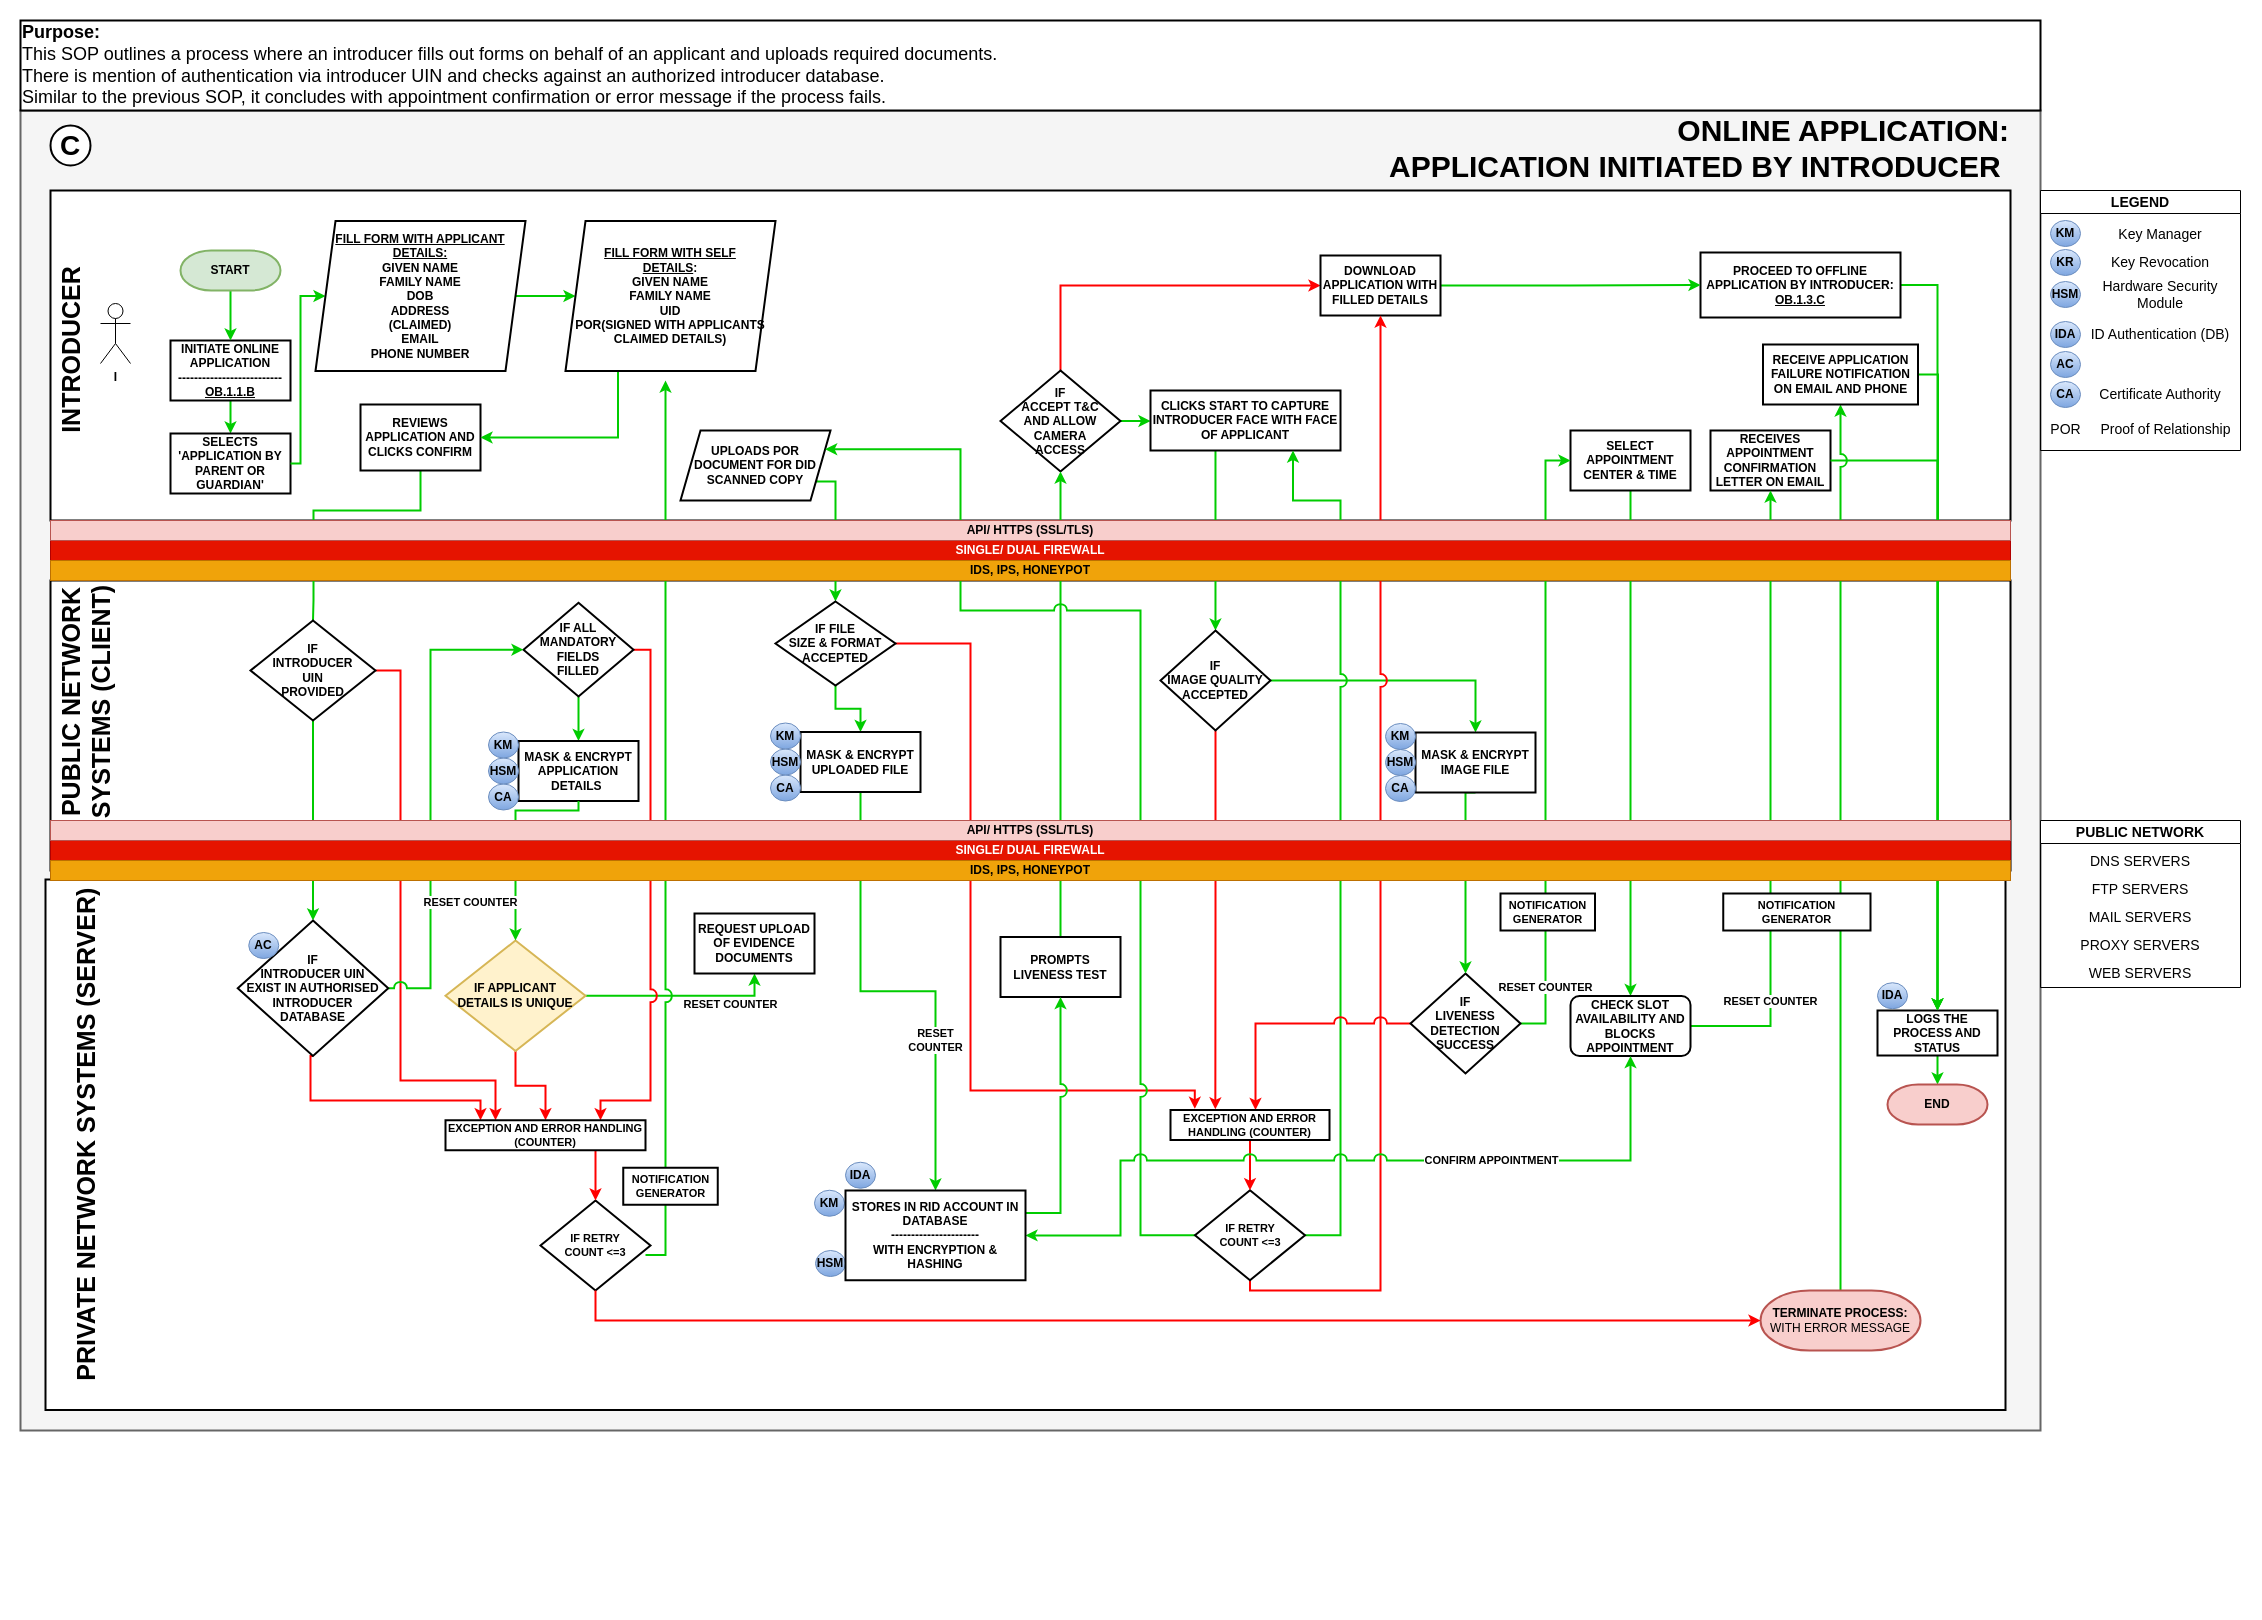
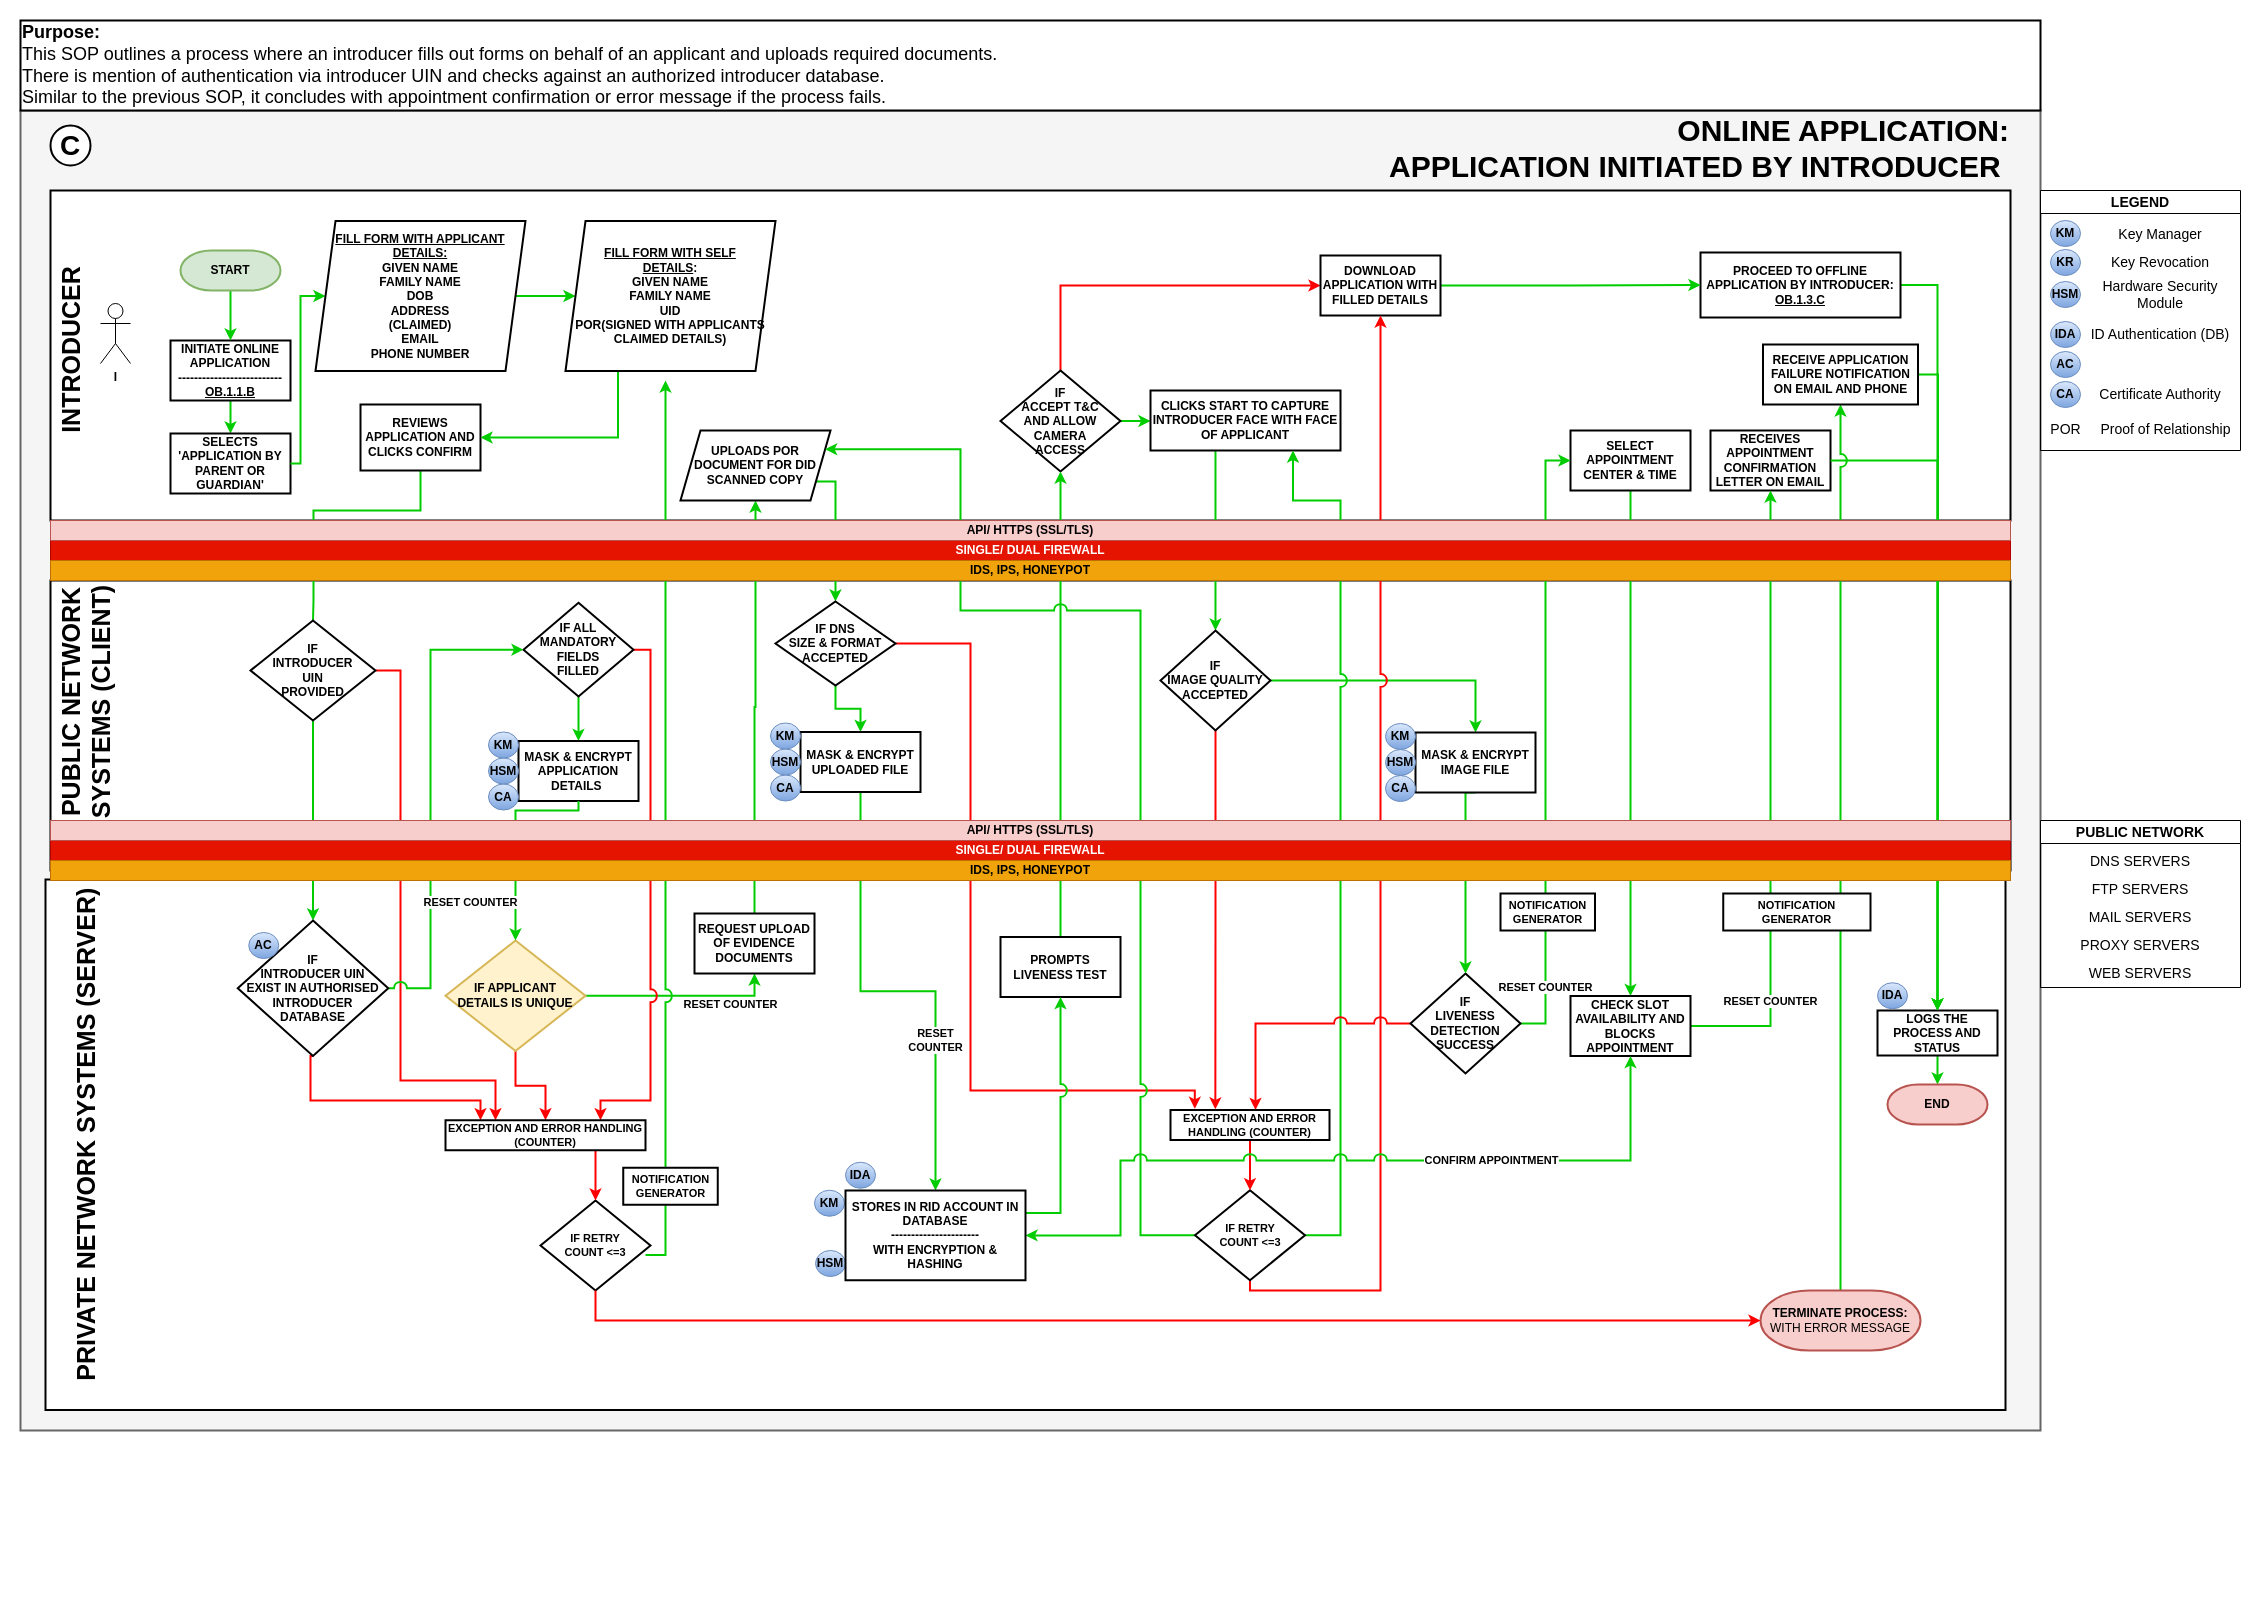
node "IF FILE SIZE & FORMAT ACCEPTED": label "IF FILE SIZE & FORMAT ACCEPTED" -> "IF DNS SIZE & FORMAT ACCEPTED"
edge "REQUEST UPLOAD OF EVIDENCE DOCUMENTS" -> "UPLOADS POR DOCUMENT FOR DID SCANNED COPY": added
node "CHECK SLOT AVAILABILITY AND BLOCKS APPOINTMENT": shape rounded rectangle -> rectangle
